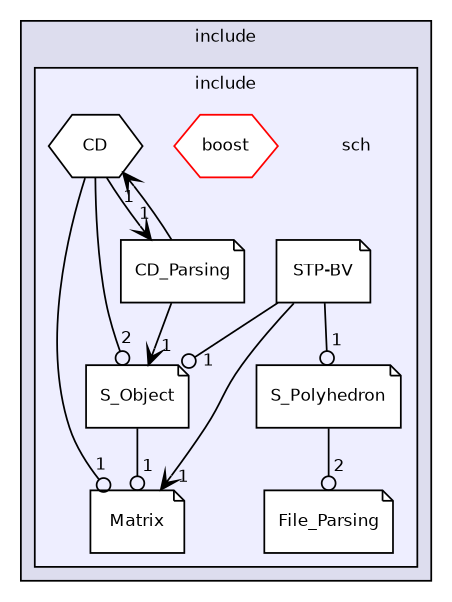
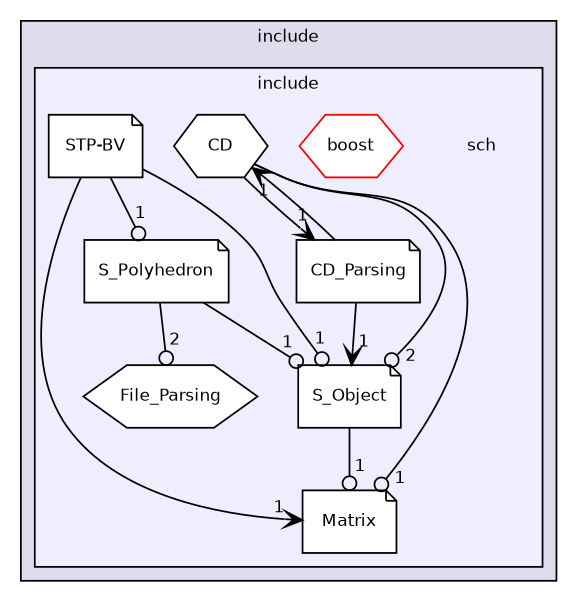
edge "S_Polyhedron" -> "S_Object": added
node "File_Parsing": shape note -> hexagon
